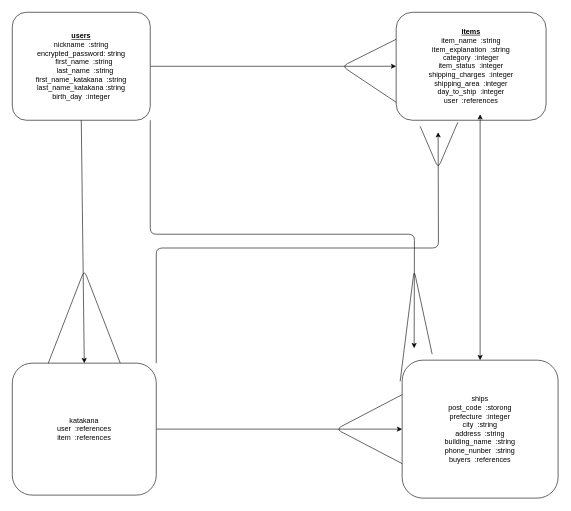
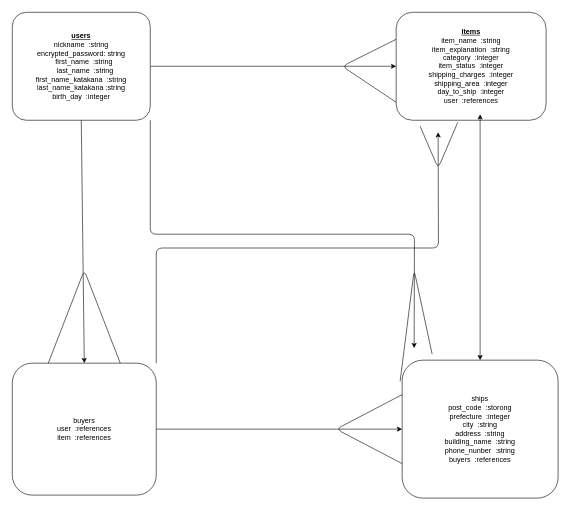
node "katakana user :references item :references": label "katakana user :references item :references" -> "buyers user :references item :references"
